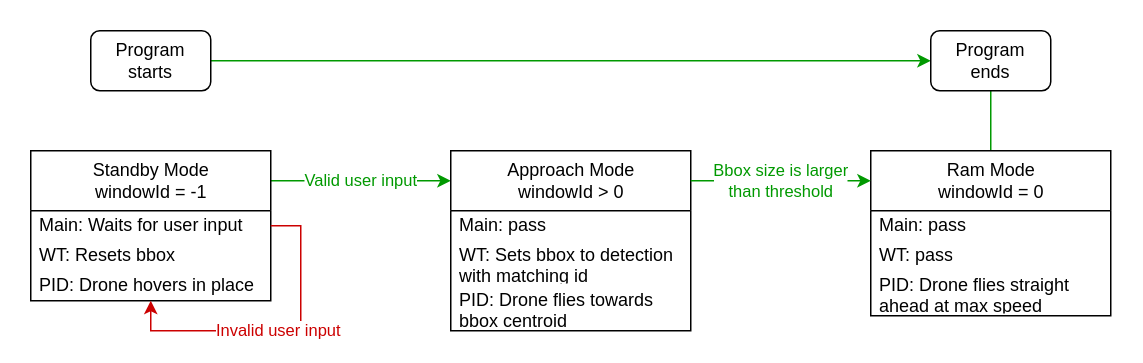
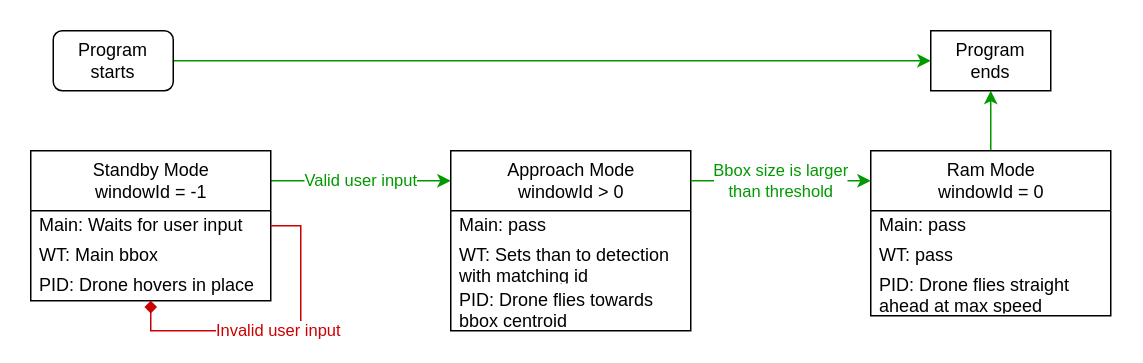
node "Program starts": moved (151, 61) -> (113, 61)
node "Program ends": shape rounded rectangle -> rectangle
edge "Program ends" -- "Ram Mode windowId = 0": arrowhead none -> classic
node "WT: Resets bbox": label "WT: Resets bbox" -> "WT: Main bbox"
node "WT: Sets bbox to detection with matching id": label "WT: Sets bbox to detection with matching id" -> "WT: Sets than to detection with matching id"
edge "Main: Waits for user input" -> "PID: Drone hovers in place": arrowhead classic -> diamond
